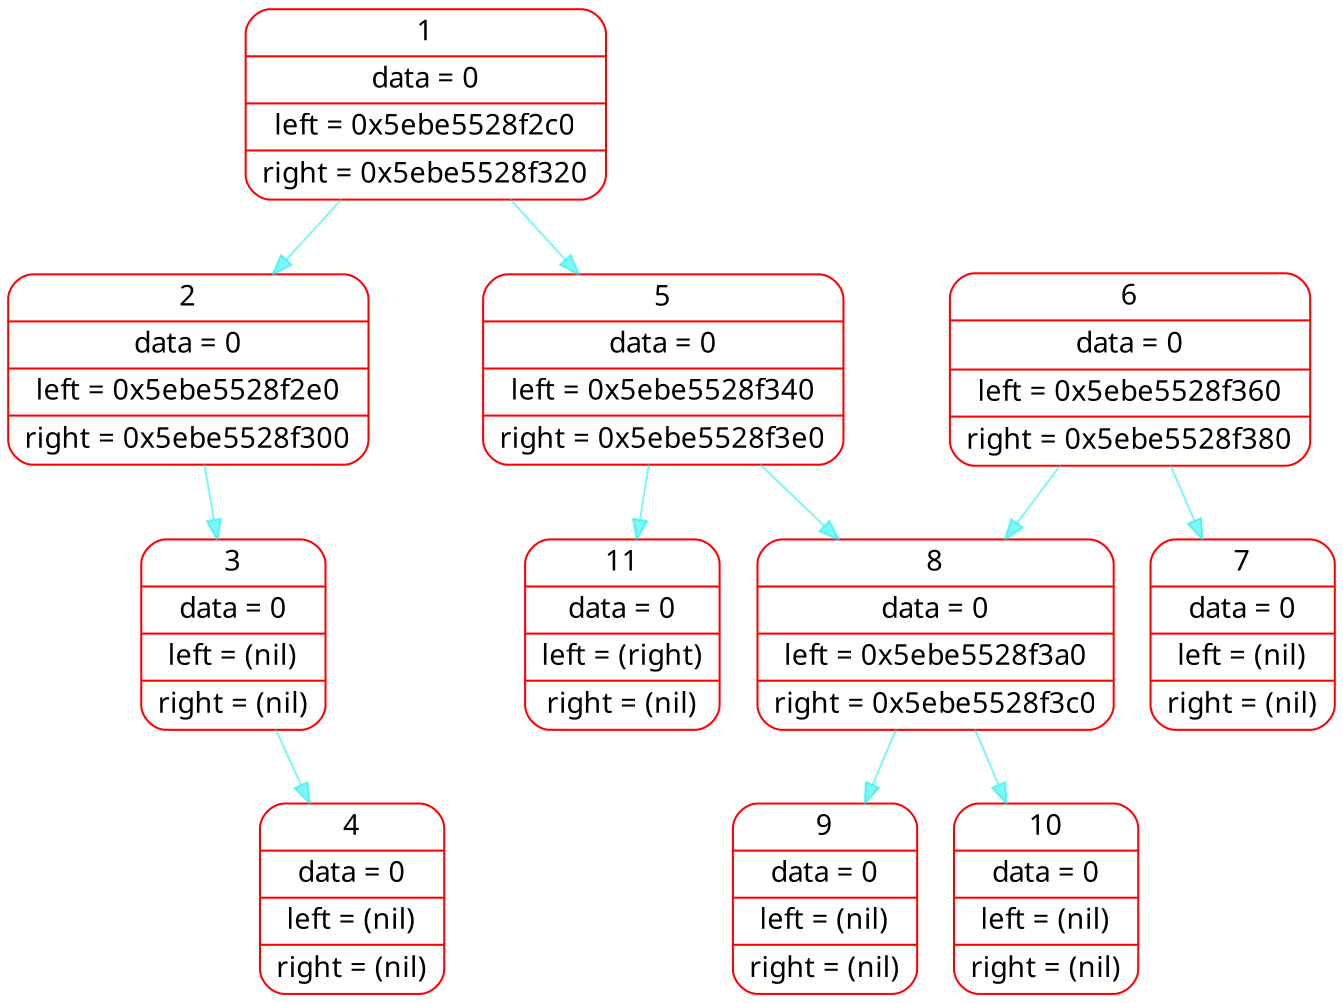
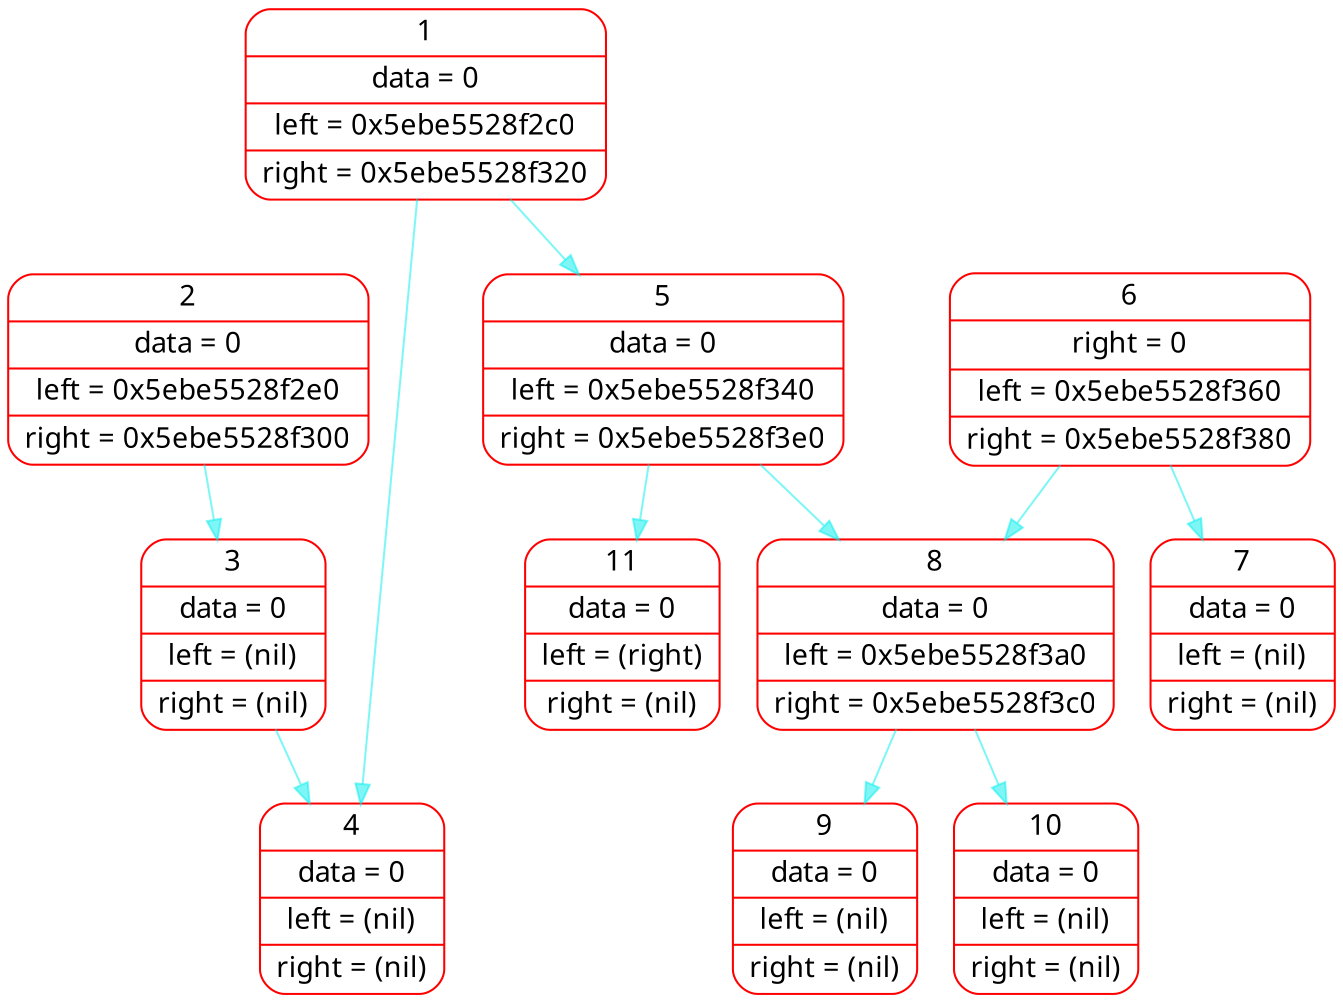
edge "1" -> "2": now "1" -> "4"
node "6": text "data = 0" -> "right = 0"
